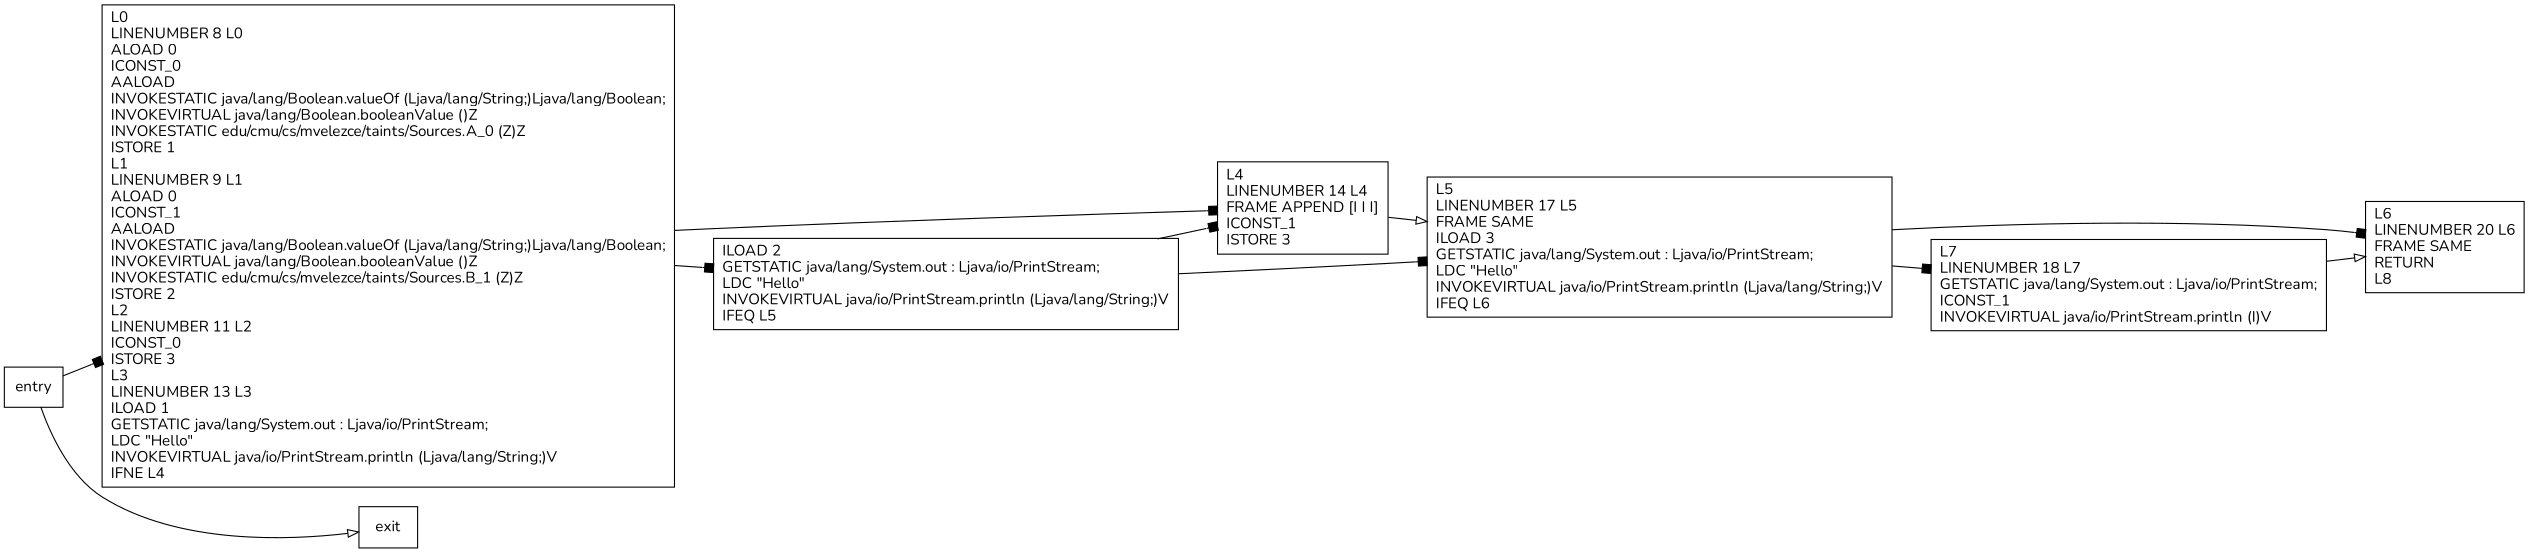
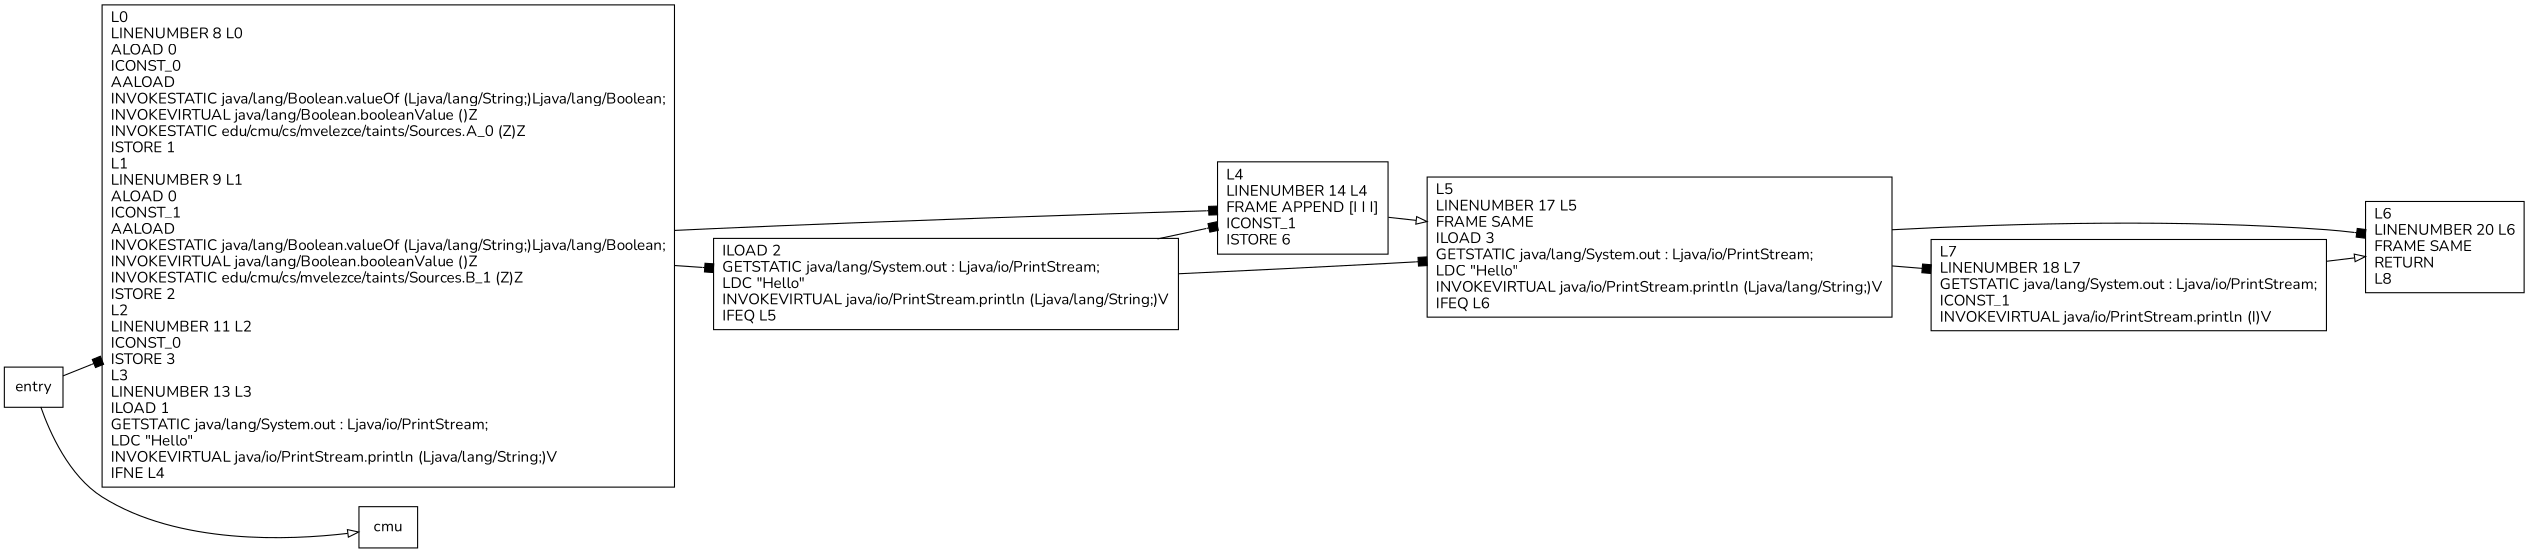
node "L4 LINENUMBER 14 L4 FRAME APPEND [I I I] ICONST_1 ISTORE 3": label "L4 LINENUMBER 14 L4 FRAME APPEND [I I I] ICONST_1 ISTORE 3" -> "L4 LINENUMBER 14 L4 FRAME APPEND [I I I] ICONST_1 ISTORE 6"
node "exit": label "exit" -> "cmu"
